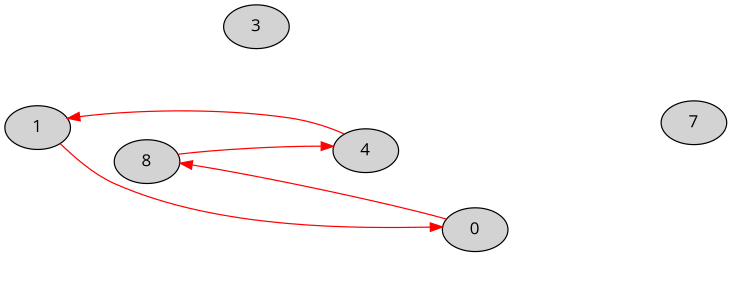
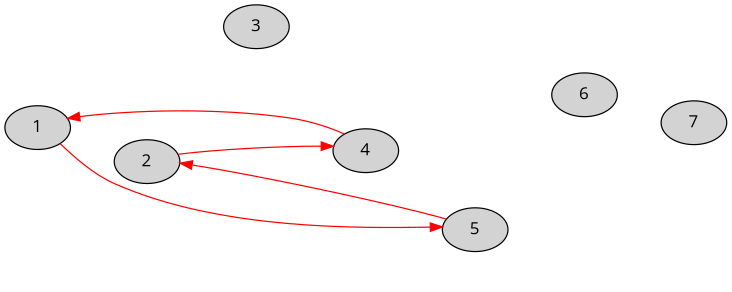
node "6": added
node "8": label "8" -> "2"
node "0": label "0" -> "5"
